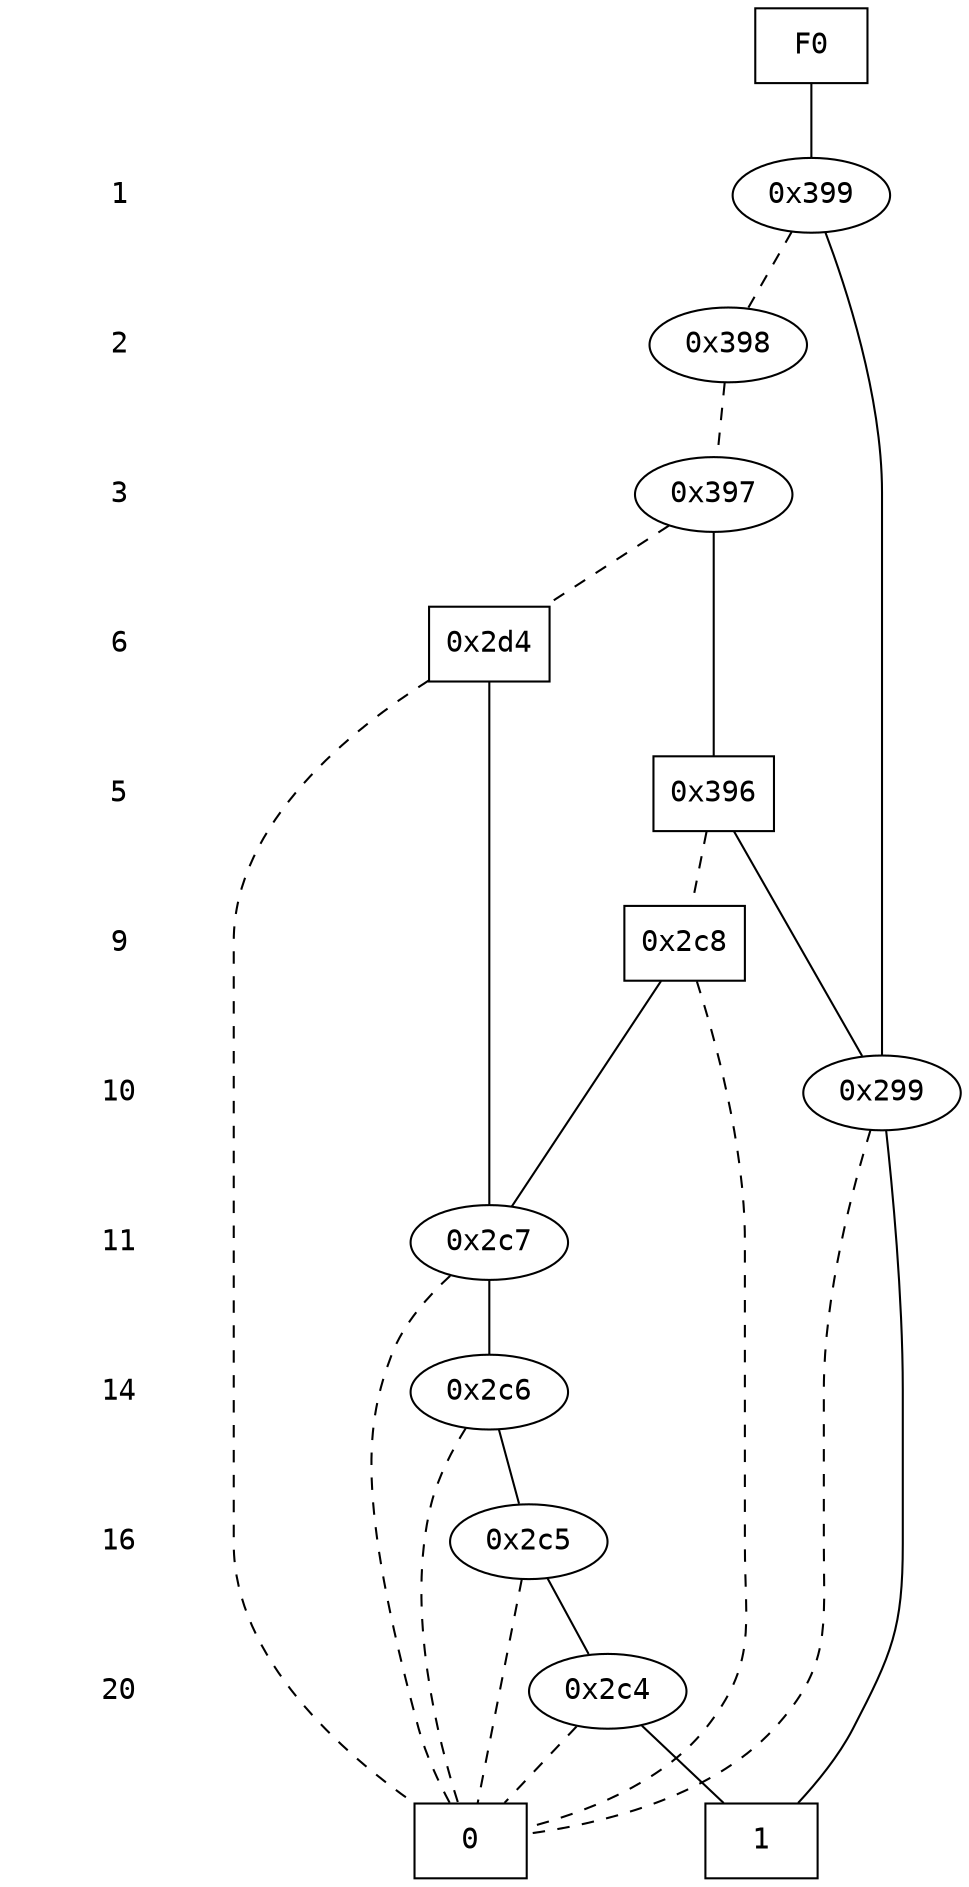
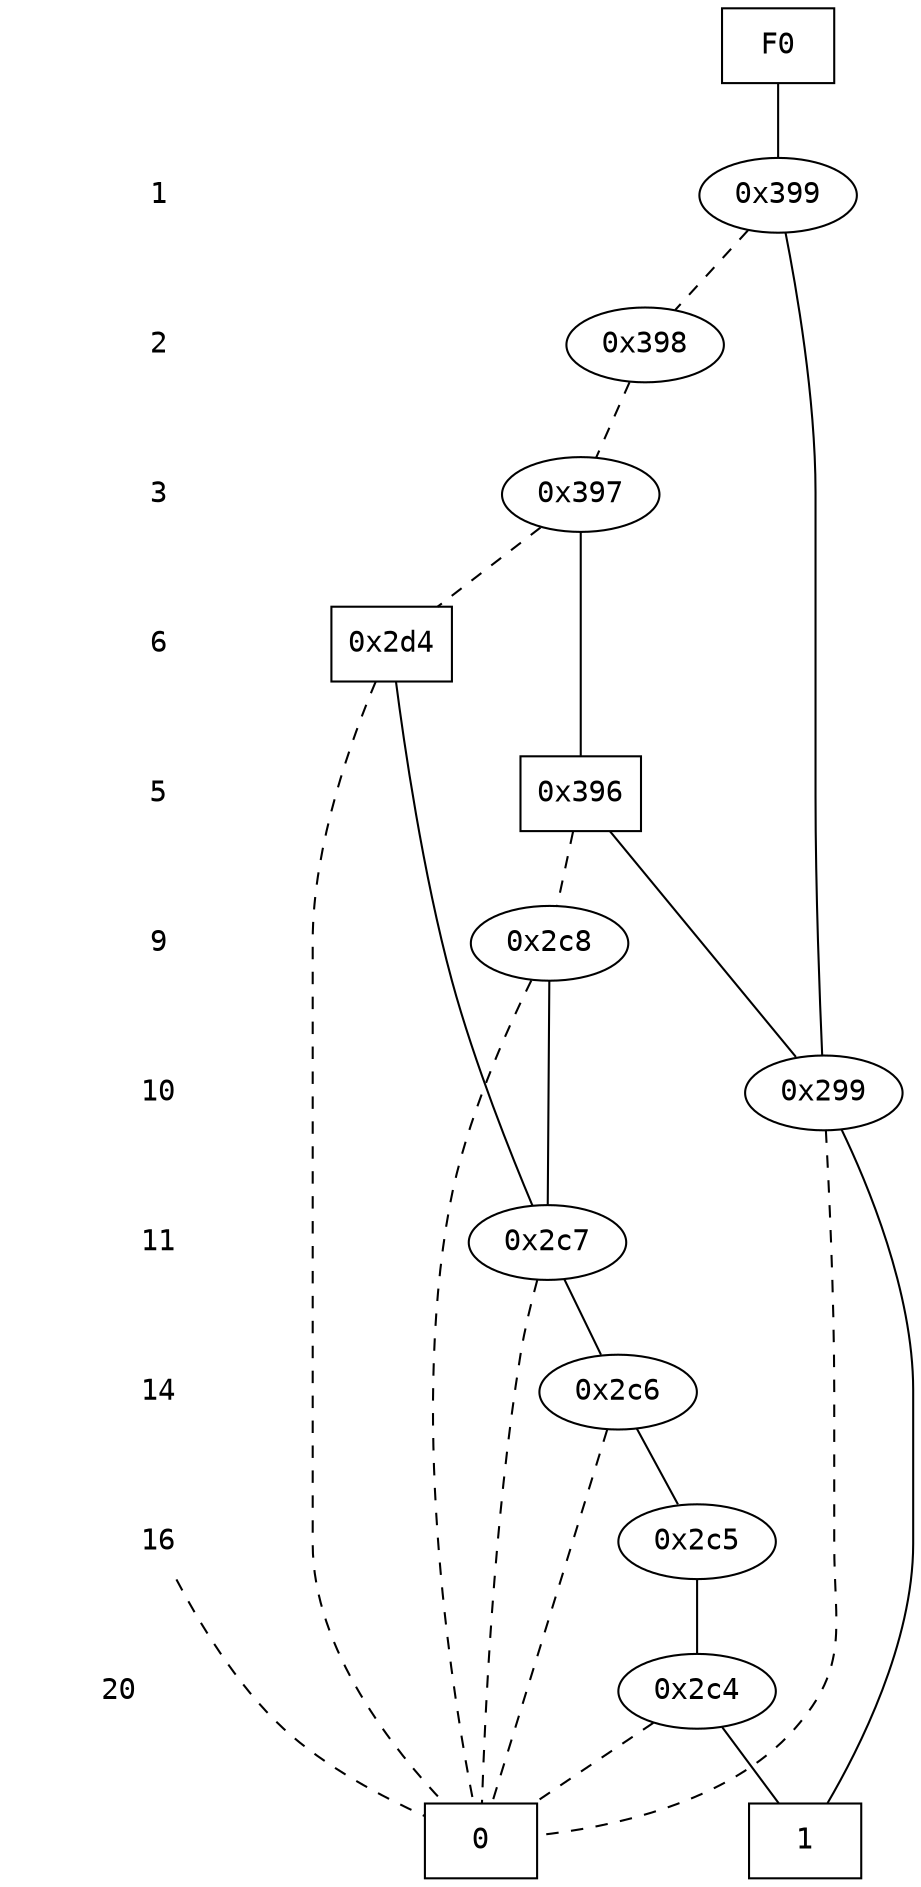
node "0x2c8": shape box -> ellipse
edge "0x2c5" -- "0": now "16" -- "0"
